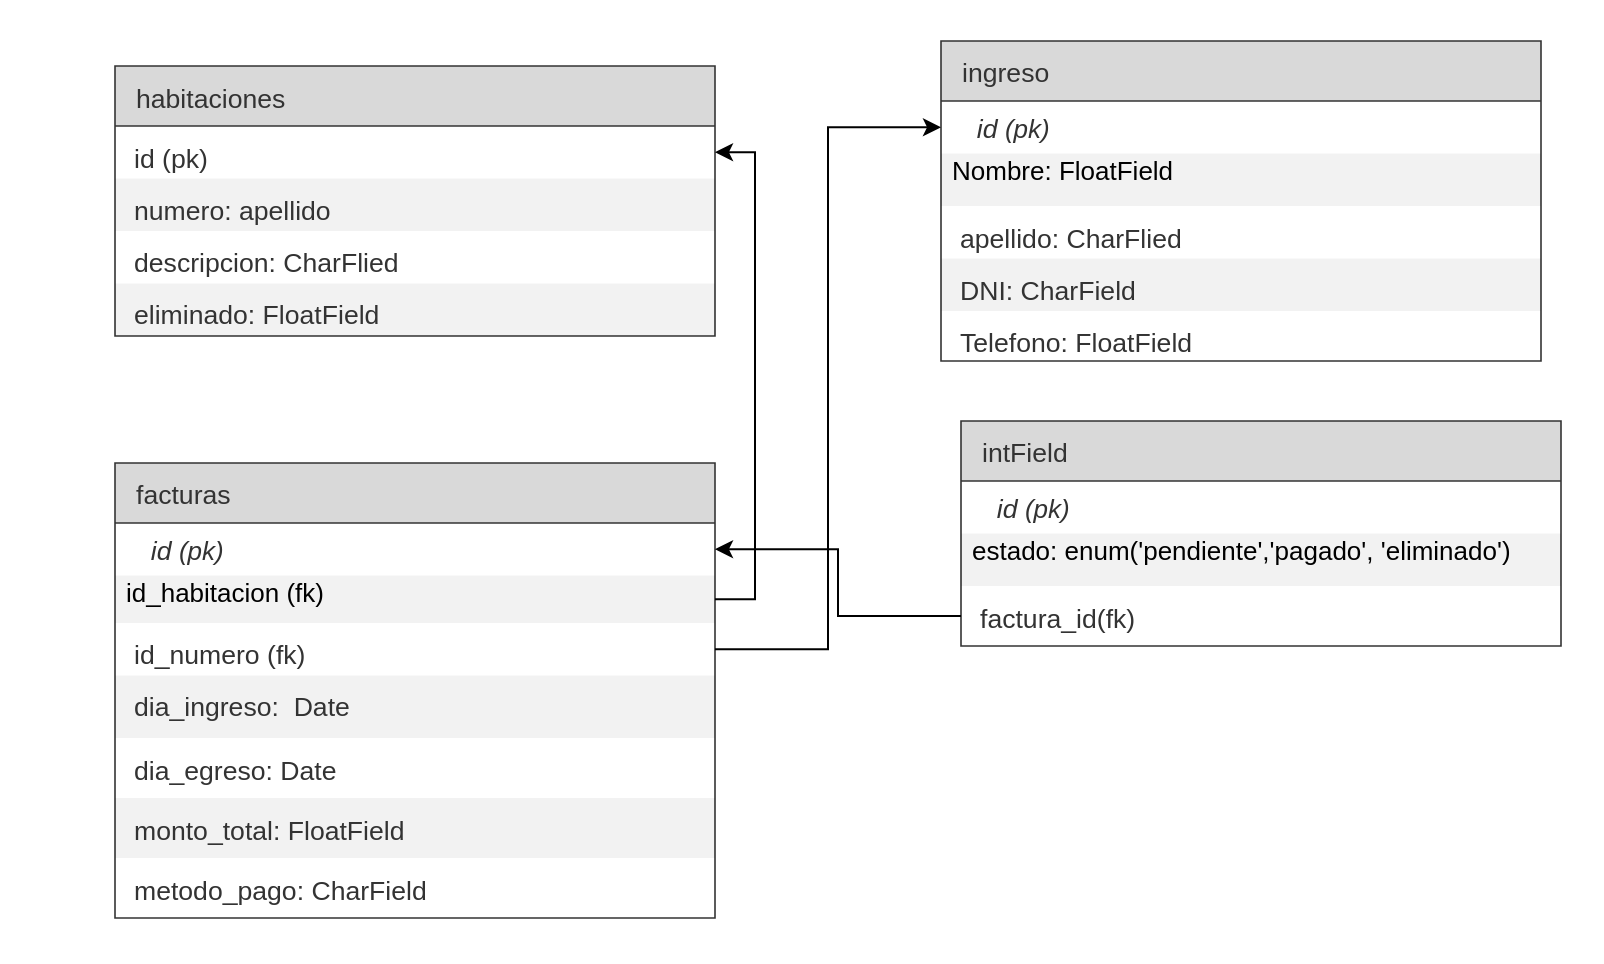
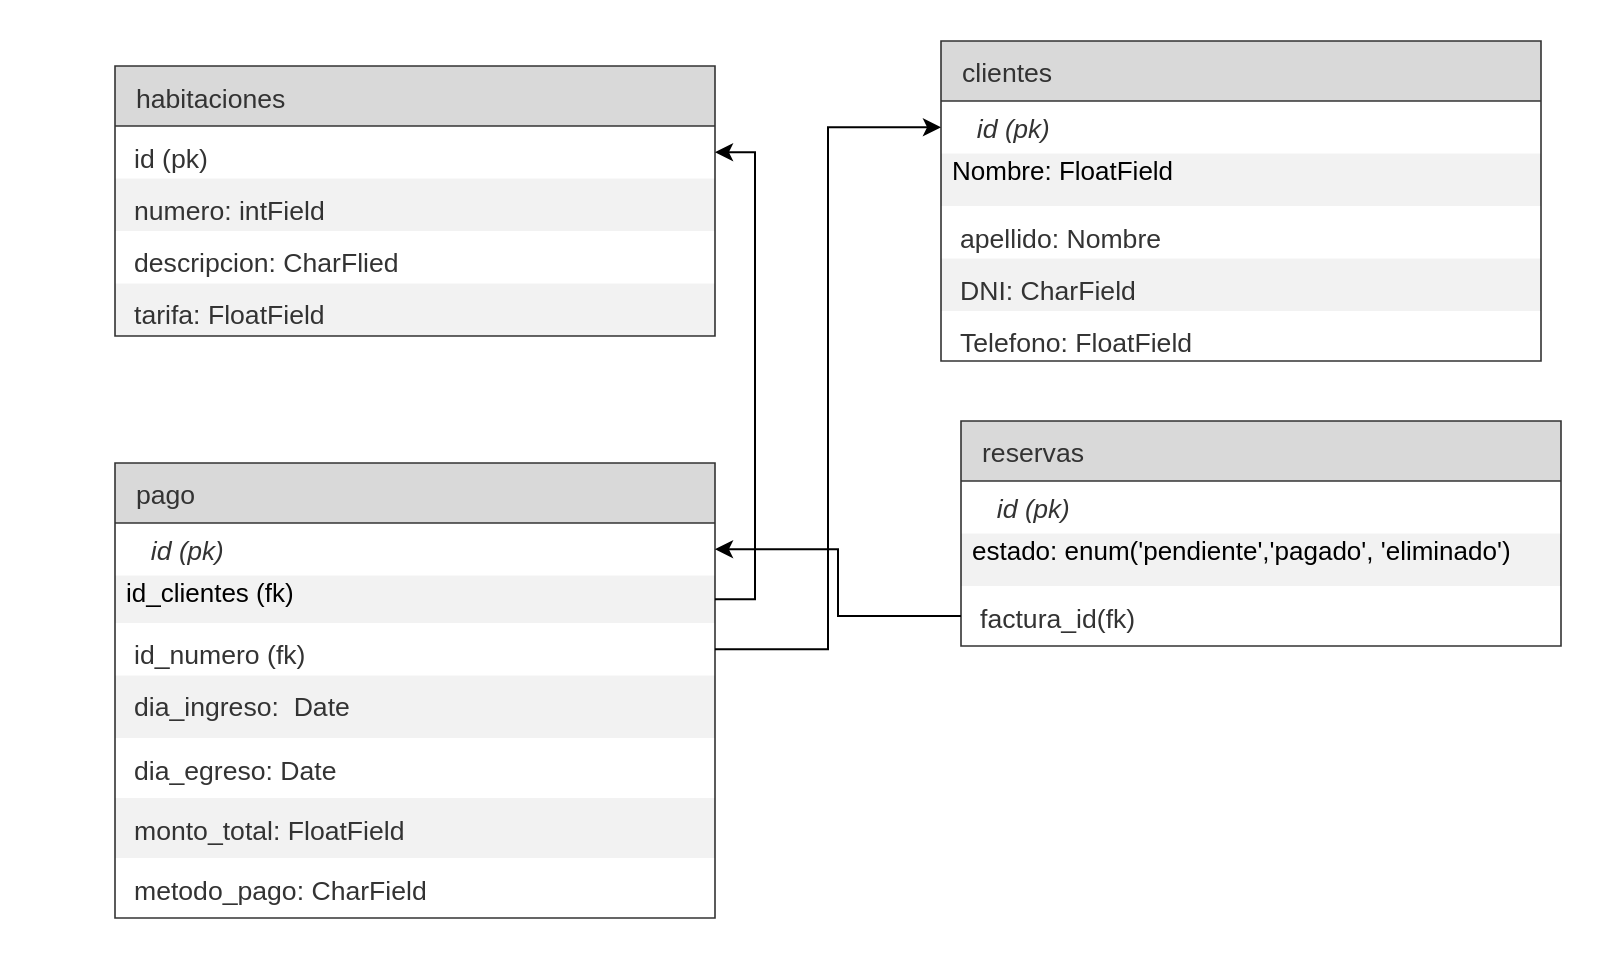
node "ingreso": label "ingreso" -> "clientes"
node "numero: apellido": label "numero: apellido" -> "numero: intField"
node "apellido: CharFlied": label "apellido: CharFlied" -> "apellido: Nombre"
node "eliminado: FloatField": label "eliminado: FloatField" -> "tarifa: FloatField"
node "intField": label "intField" -> "reservas"
node "facturas": label "facturas" -> "pago"
node "id_habitacion (fk)": label "id_habitacion (fk)" -> "id_clientes (fk)"
